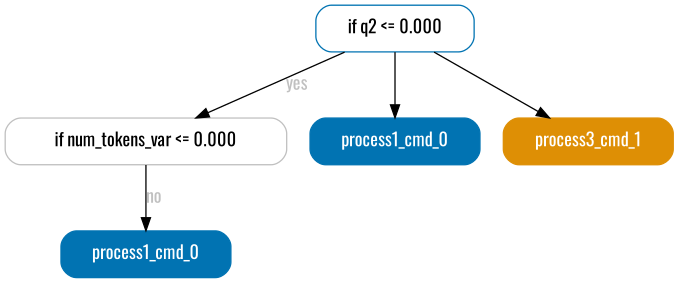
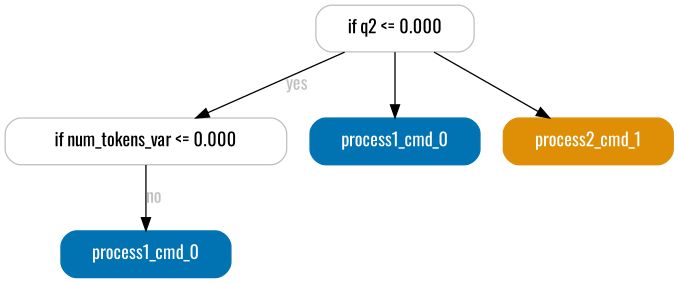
node "if q2 <= 0.000": color #0173b2 -> gray
node "process3_cmd_1": label "process3_cmd_1" -> "process2_cmd_1"
